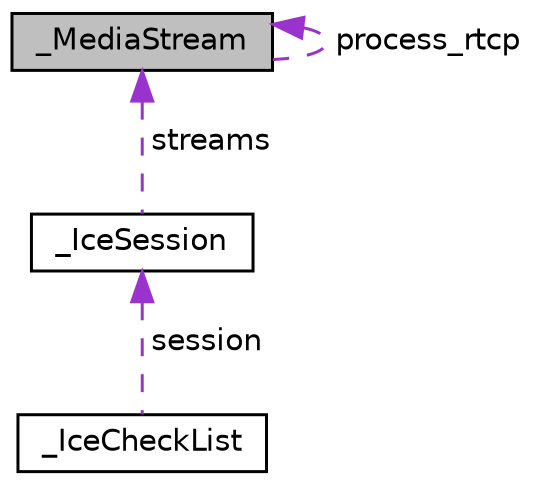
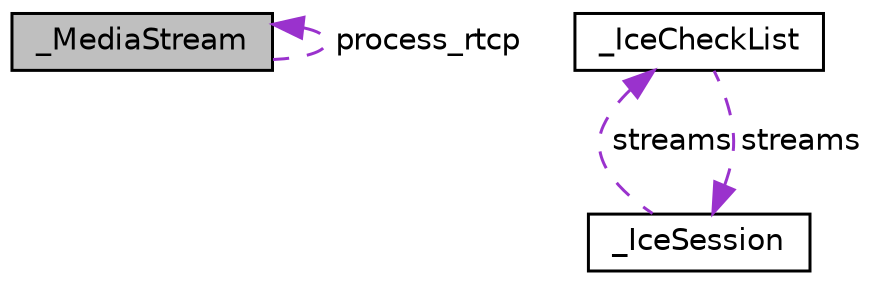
edge "_IceSession" -> "_MediaStream": now "_IceSession" -> "_IceCheckList"
edge "_IceCheckList" -> "_IceSession": label " session" -> " streams"
